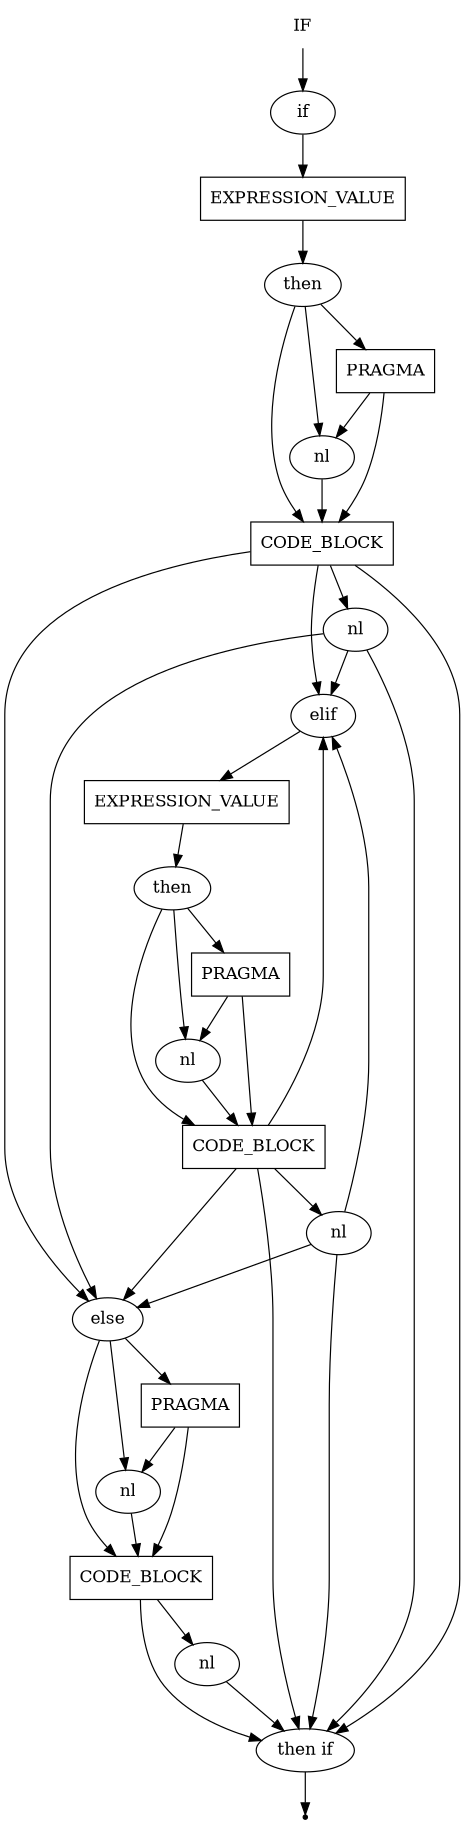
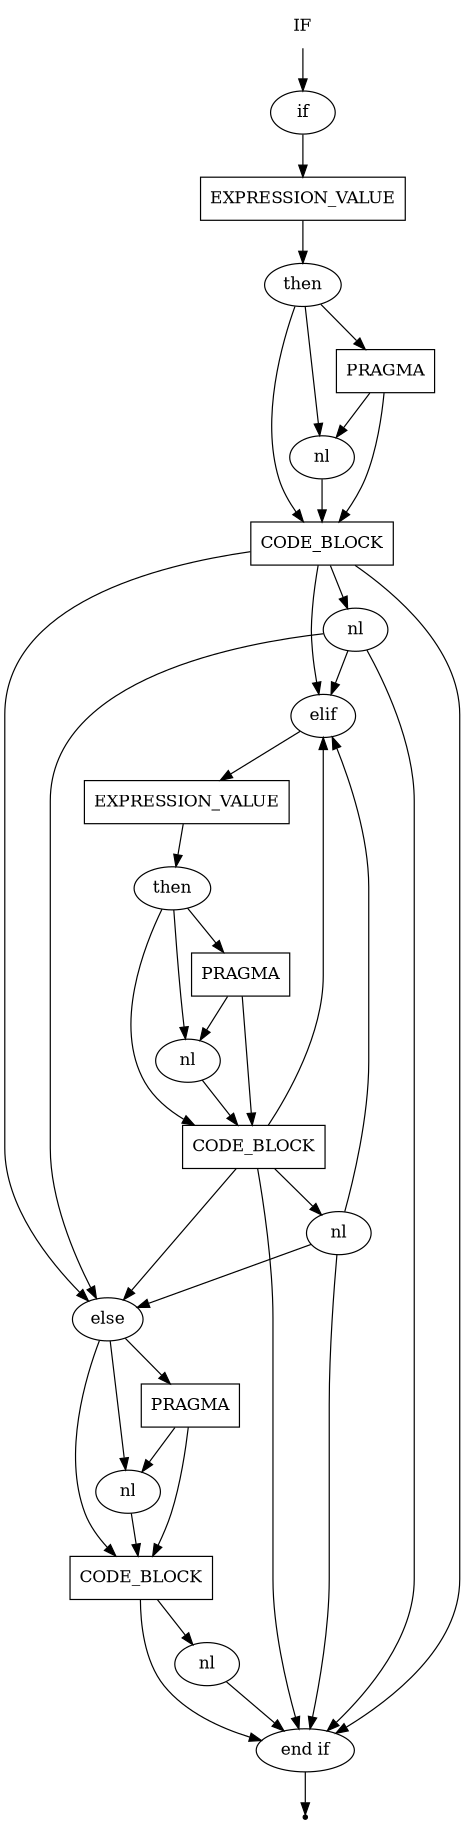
node "then if": label "then if" -> "end if"
